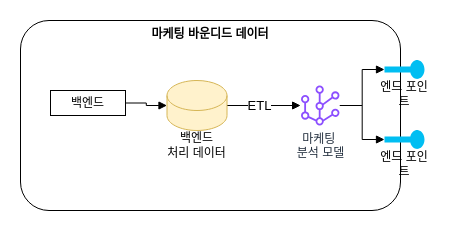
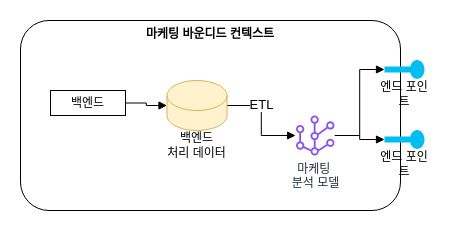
node "마케팅 바운디드 데이터": label "마케팅 바운디드 데이터" -> "마케팅 바운디드 컨텍스트"
node "마케팅 분석 모델": moved (320, 106) -> (315, 136)
